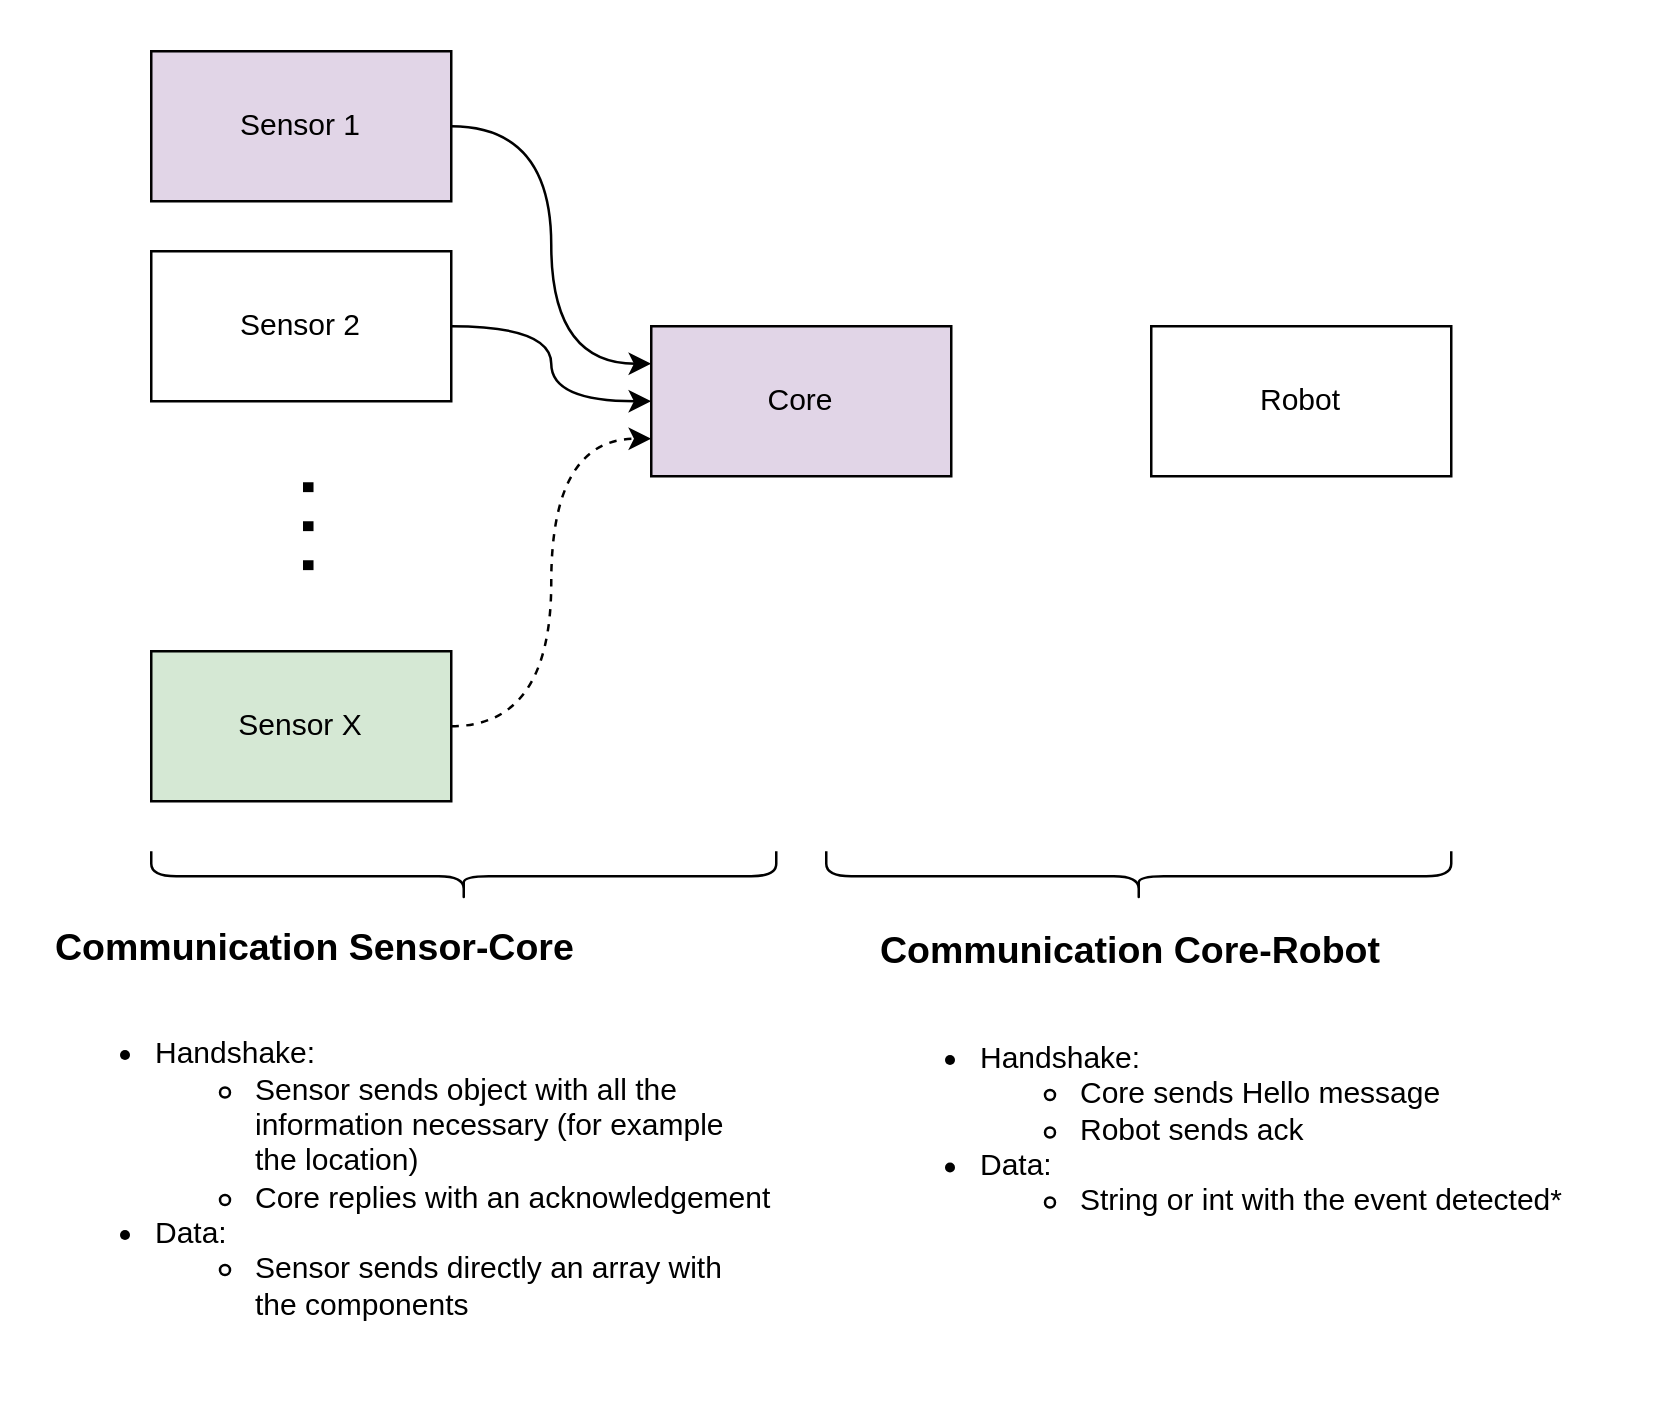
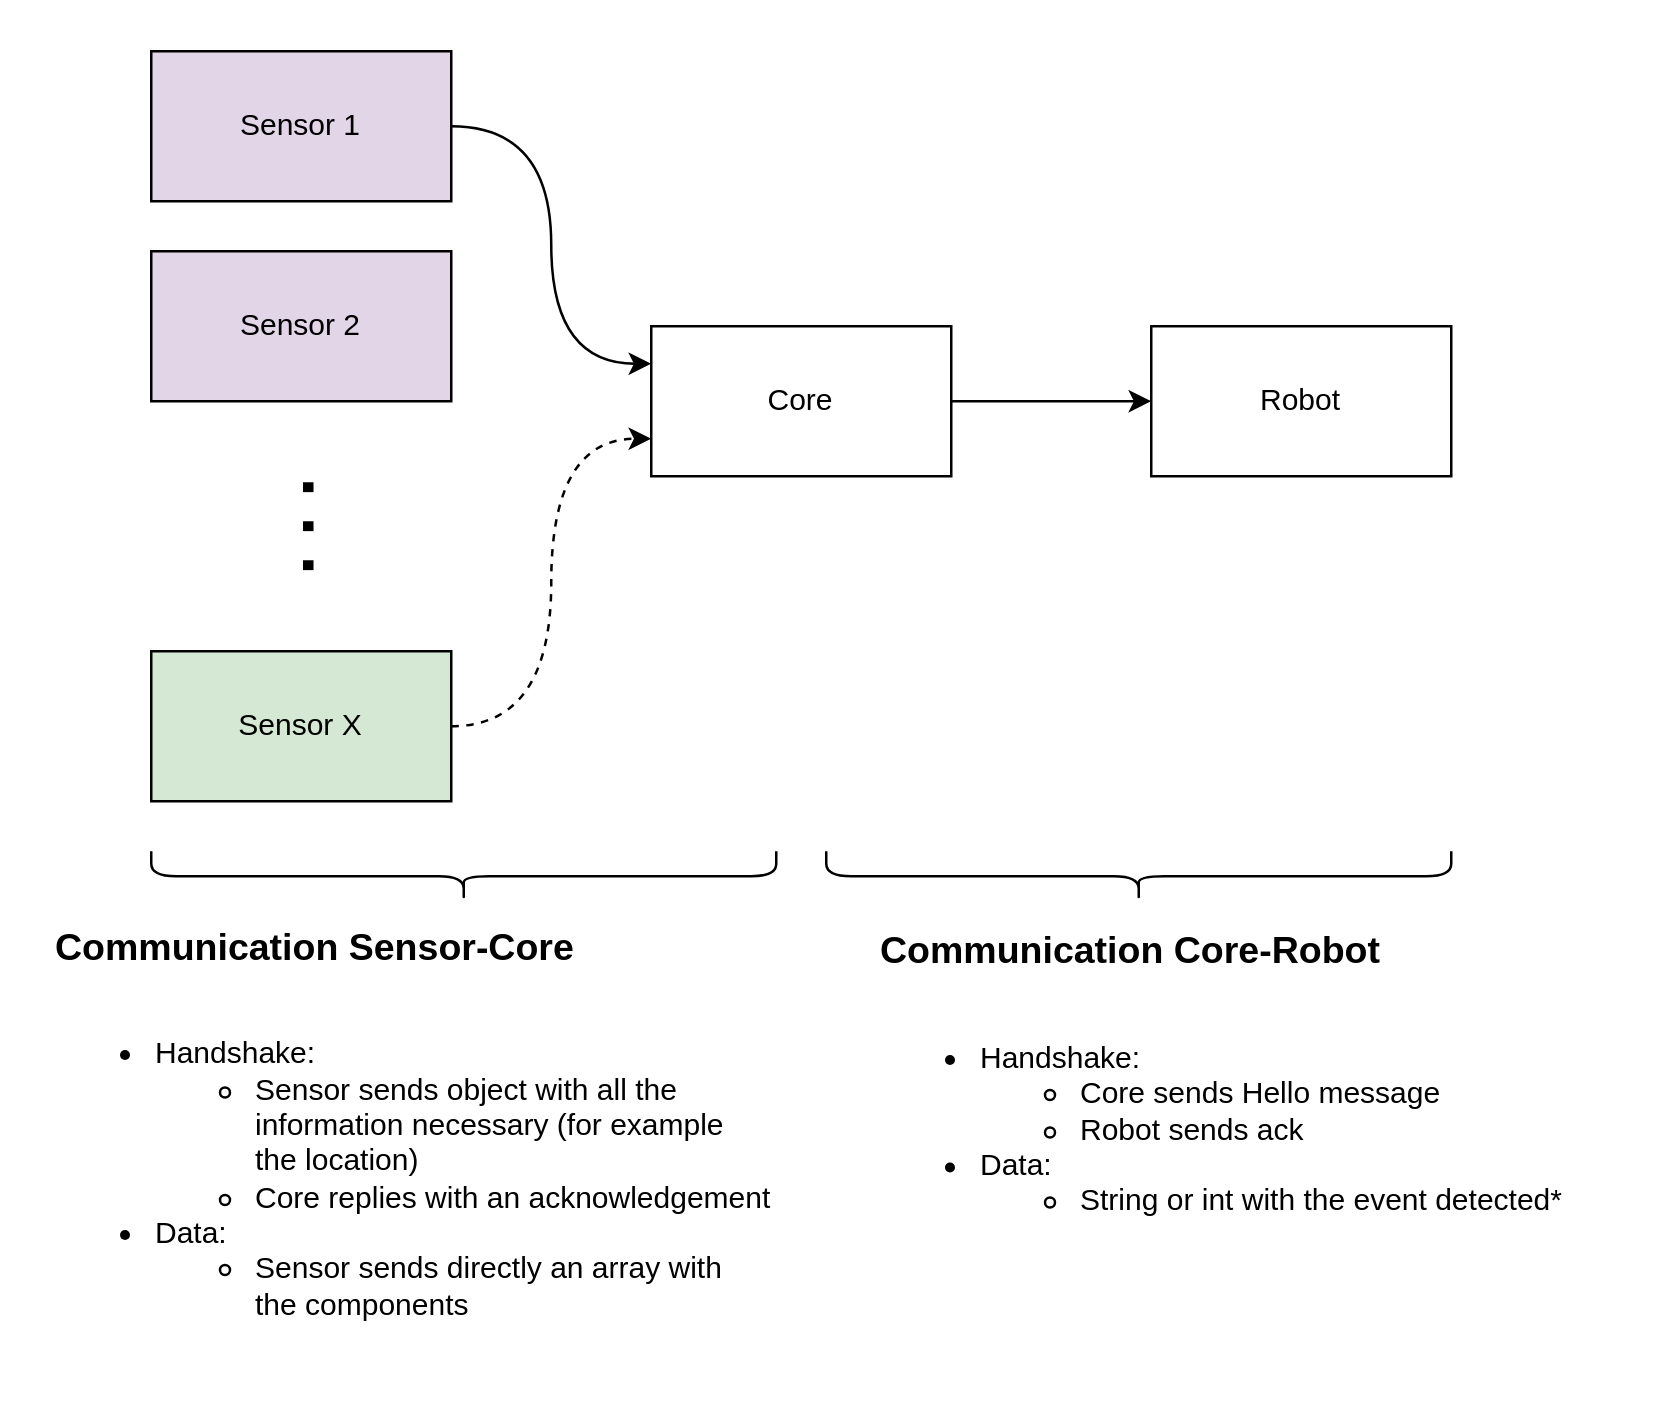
node "Sensor 2": fillcolor #ffffff -> #e1d5e7
edge "Sensor 2" -> "Core": removed
node "Core": fillcolor #e1d5e7 -> #ffffff
edge "Core" -> "Robot": added
